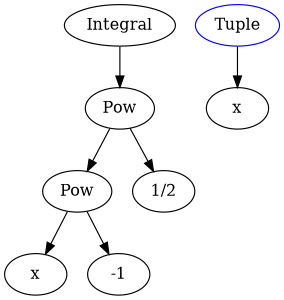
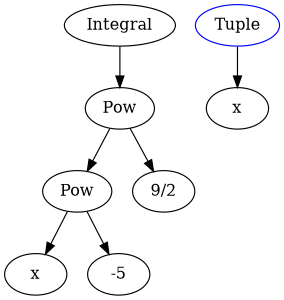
node "1/2": label "1/2" -> "9/2"
node "-1": label "-1" -> "-5"
